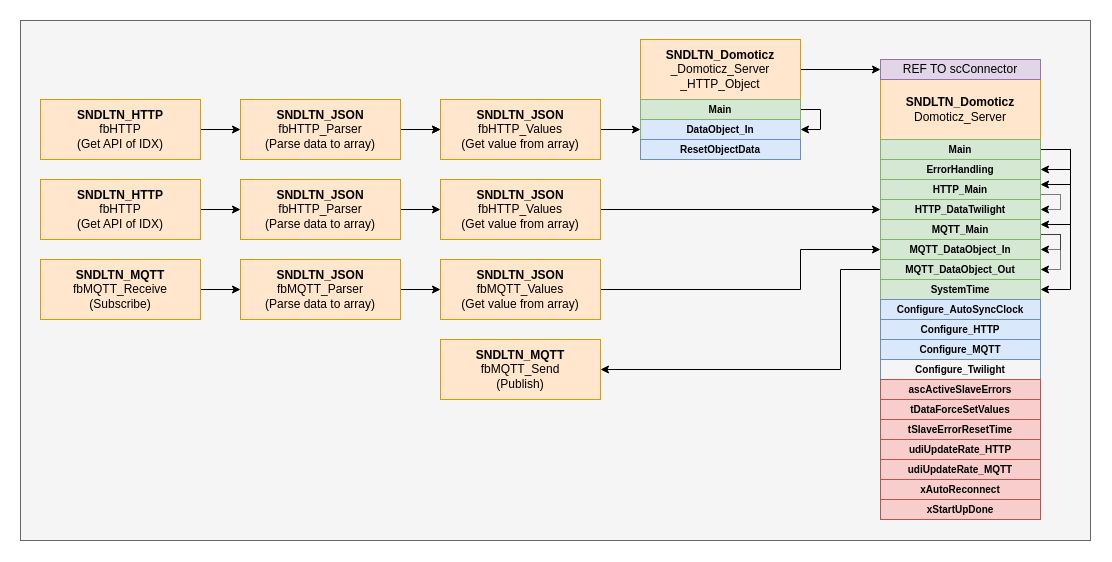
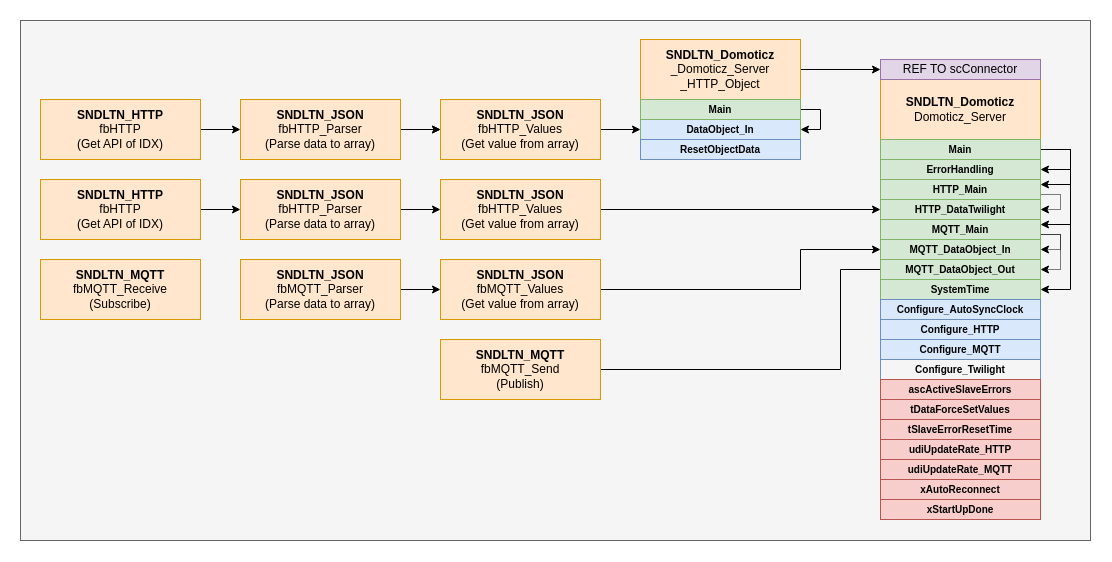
edge "SNDLTN_MQTT fbMQTT_Receive (Subscribe)" -> "SNDLTN_JSON fbMQTT_Parser (Parse data to array)": removed
edge "MQTT_DataObject_Out" -> "SNDLTN_MQTT fbMQTT_Send (Publish)": arrowhead classic -> none
